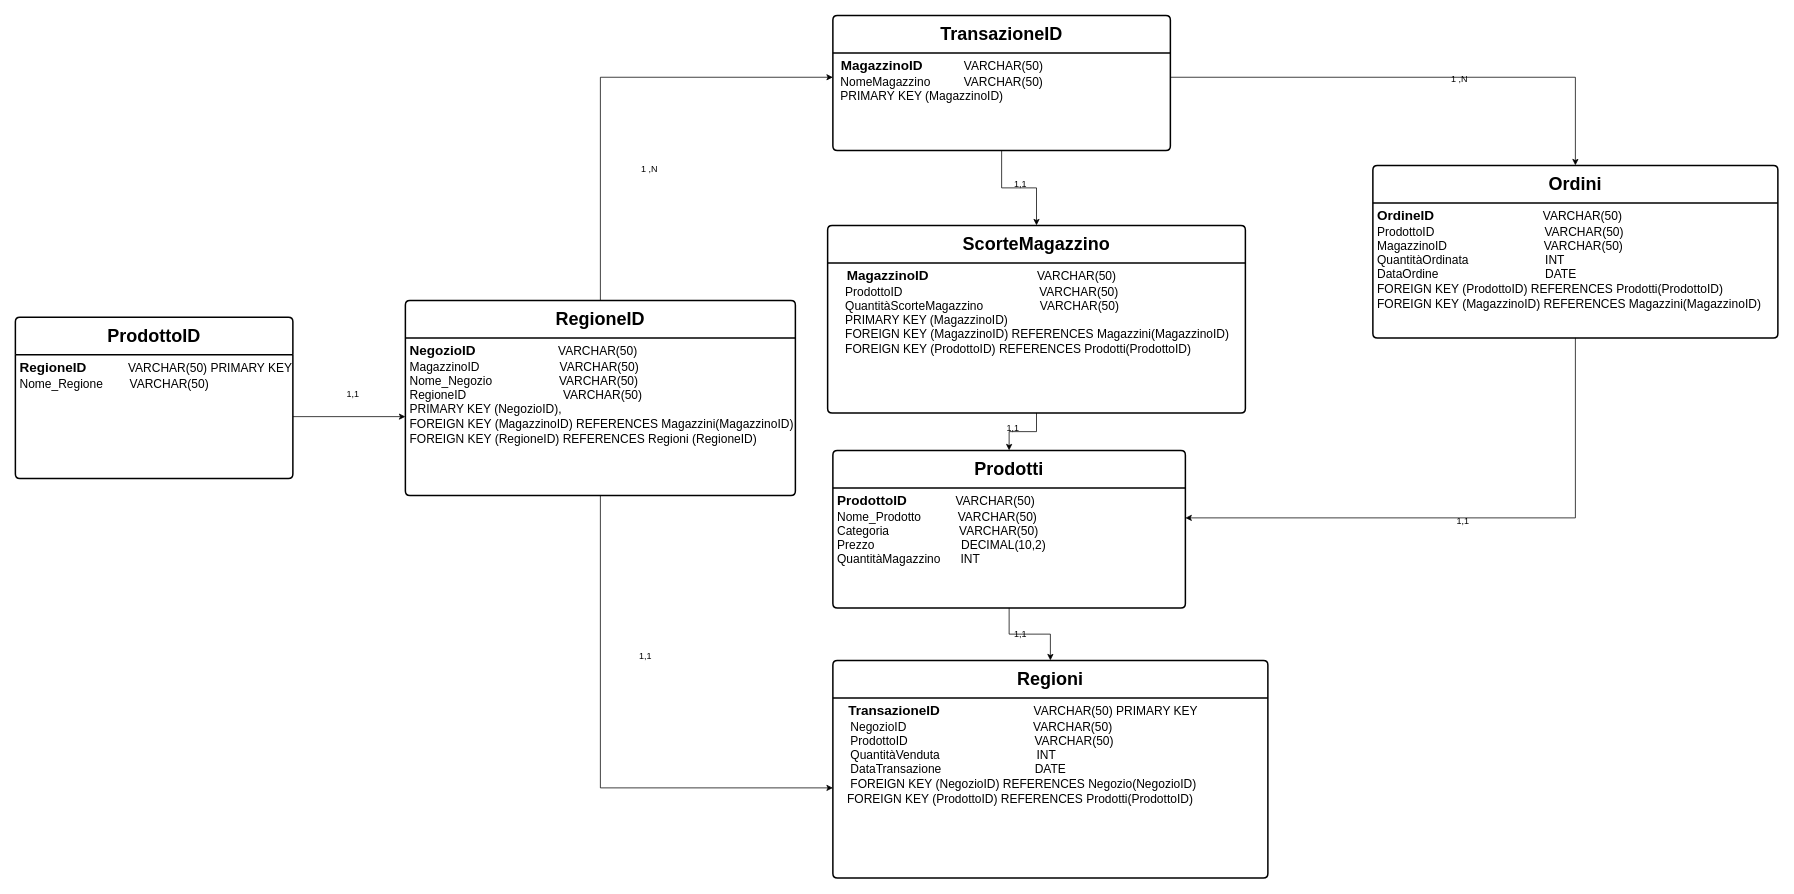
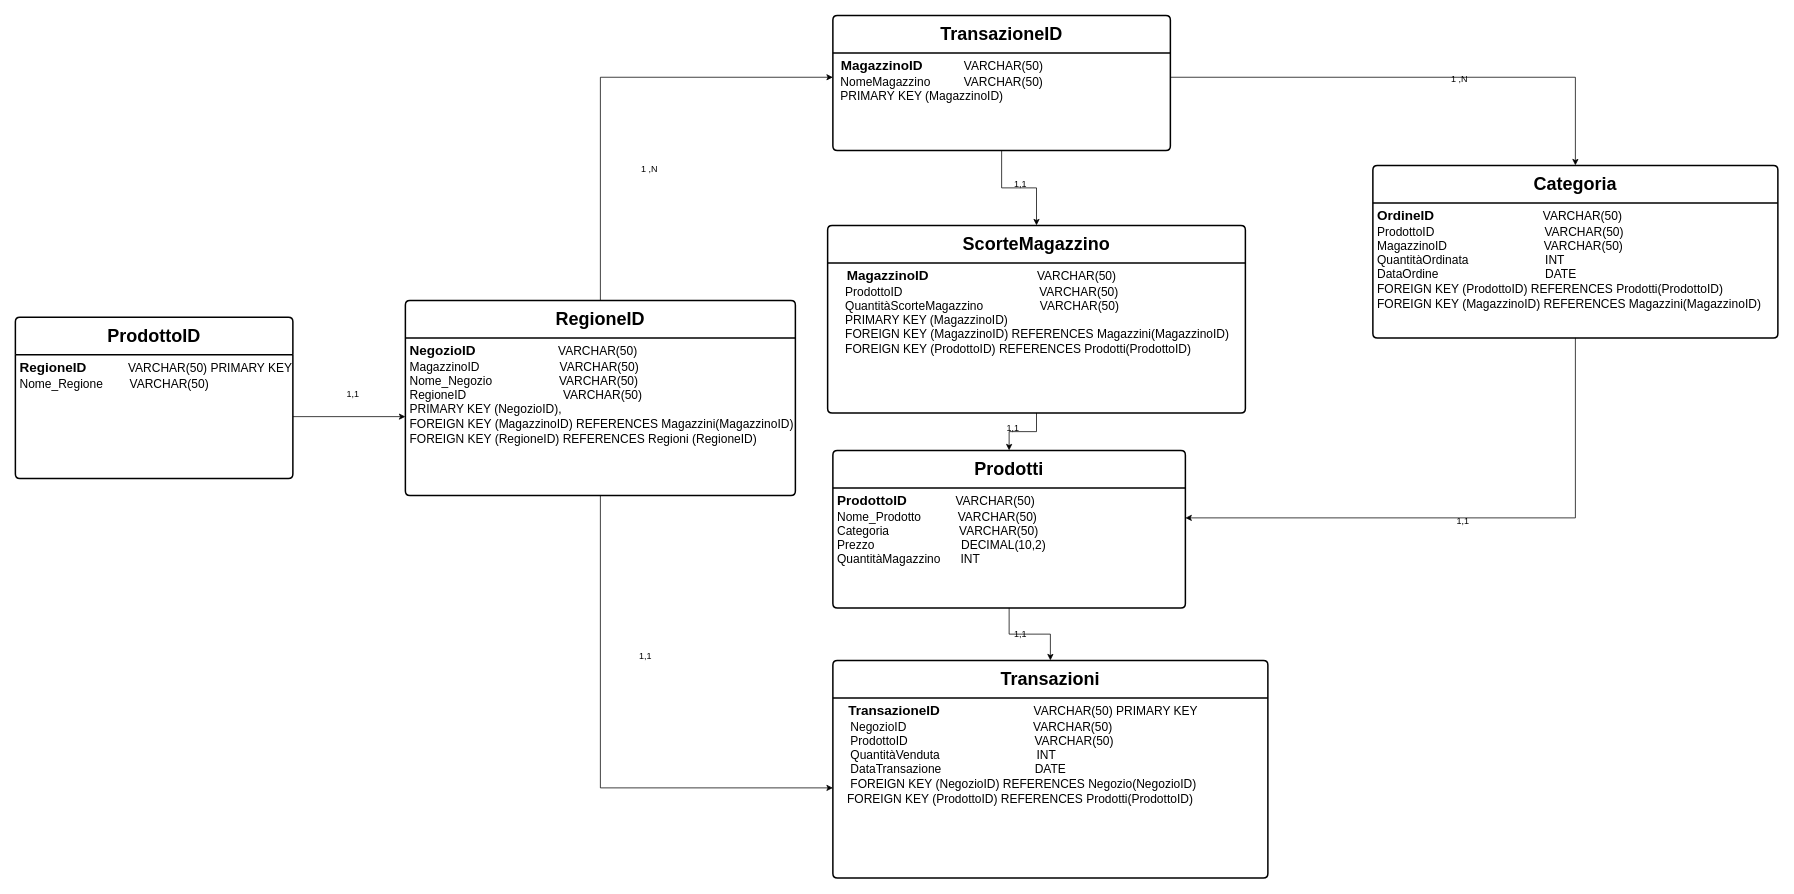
node "Ordini": label "Ordini" -> "Categoria"
node "Regioni": label "Regioni" -> "Transazioni"
